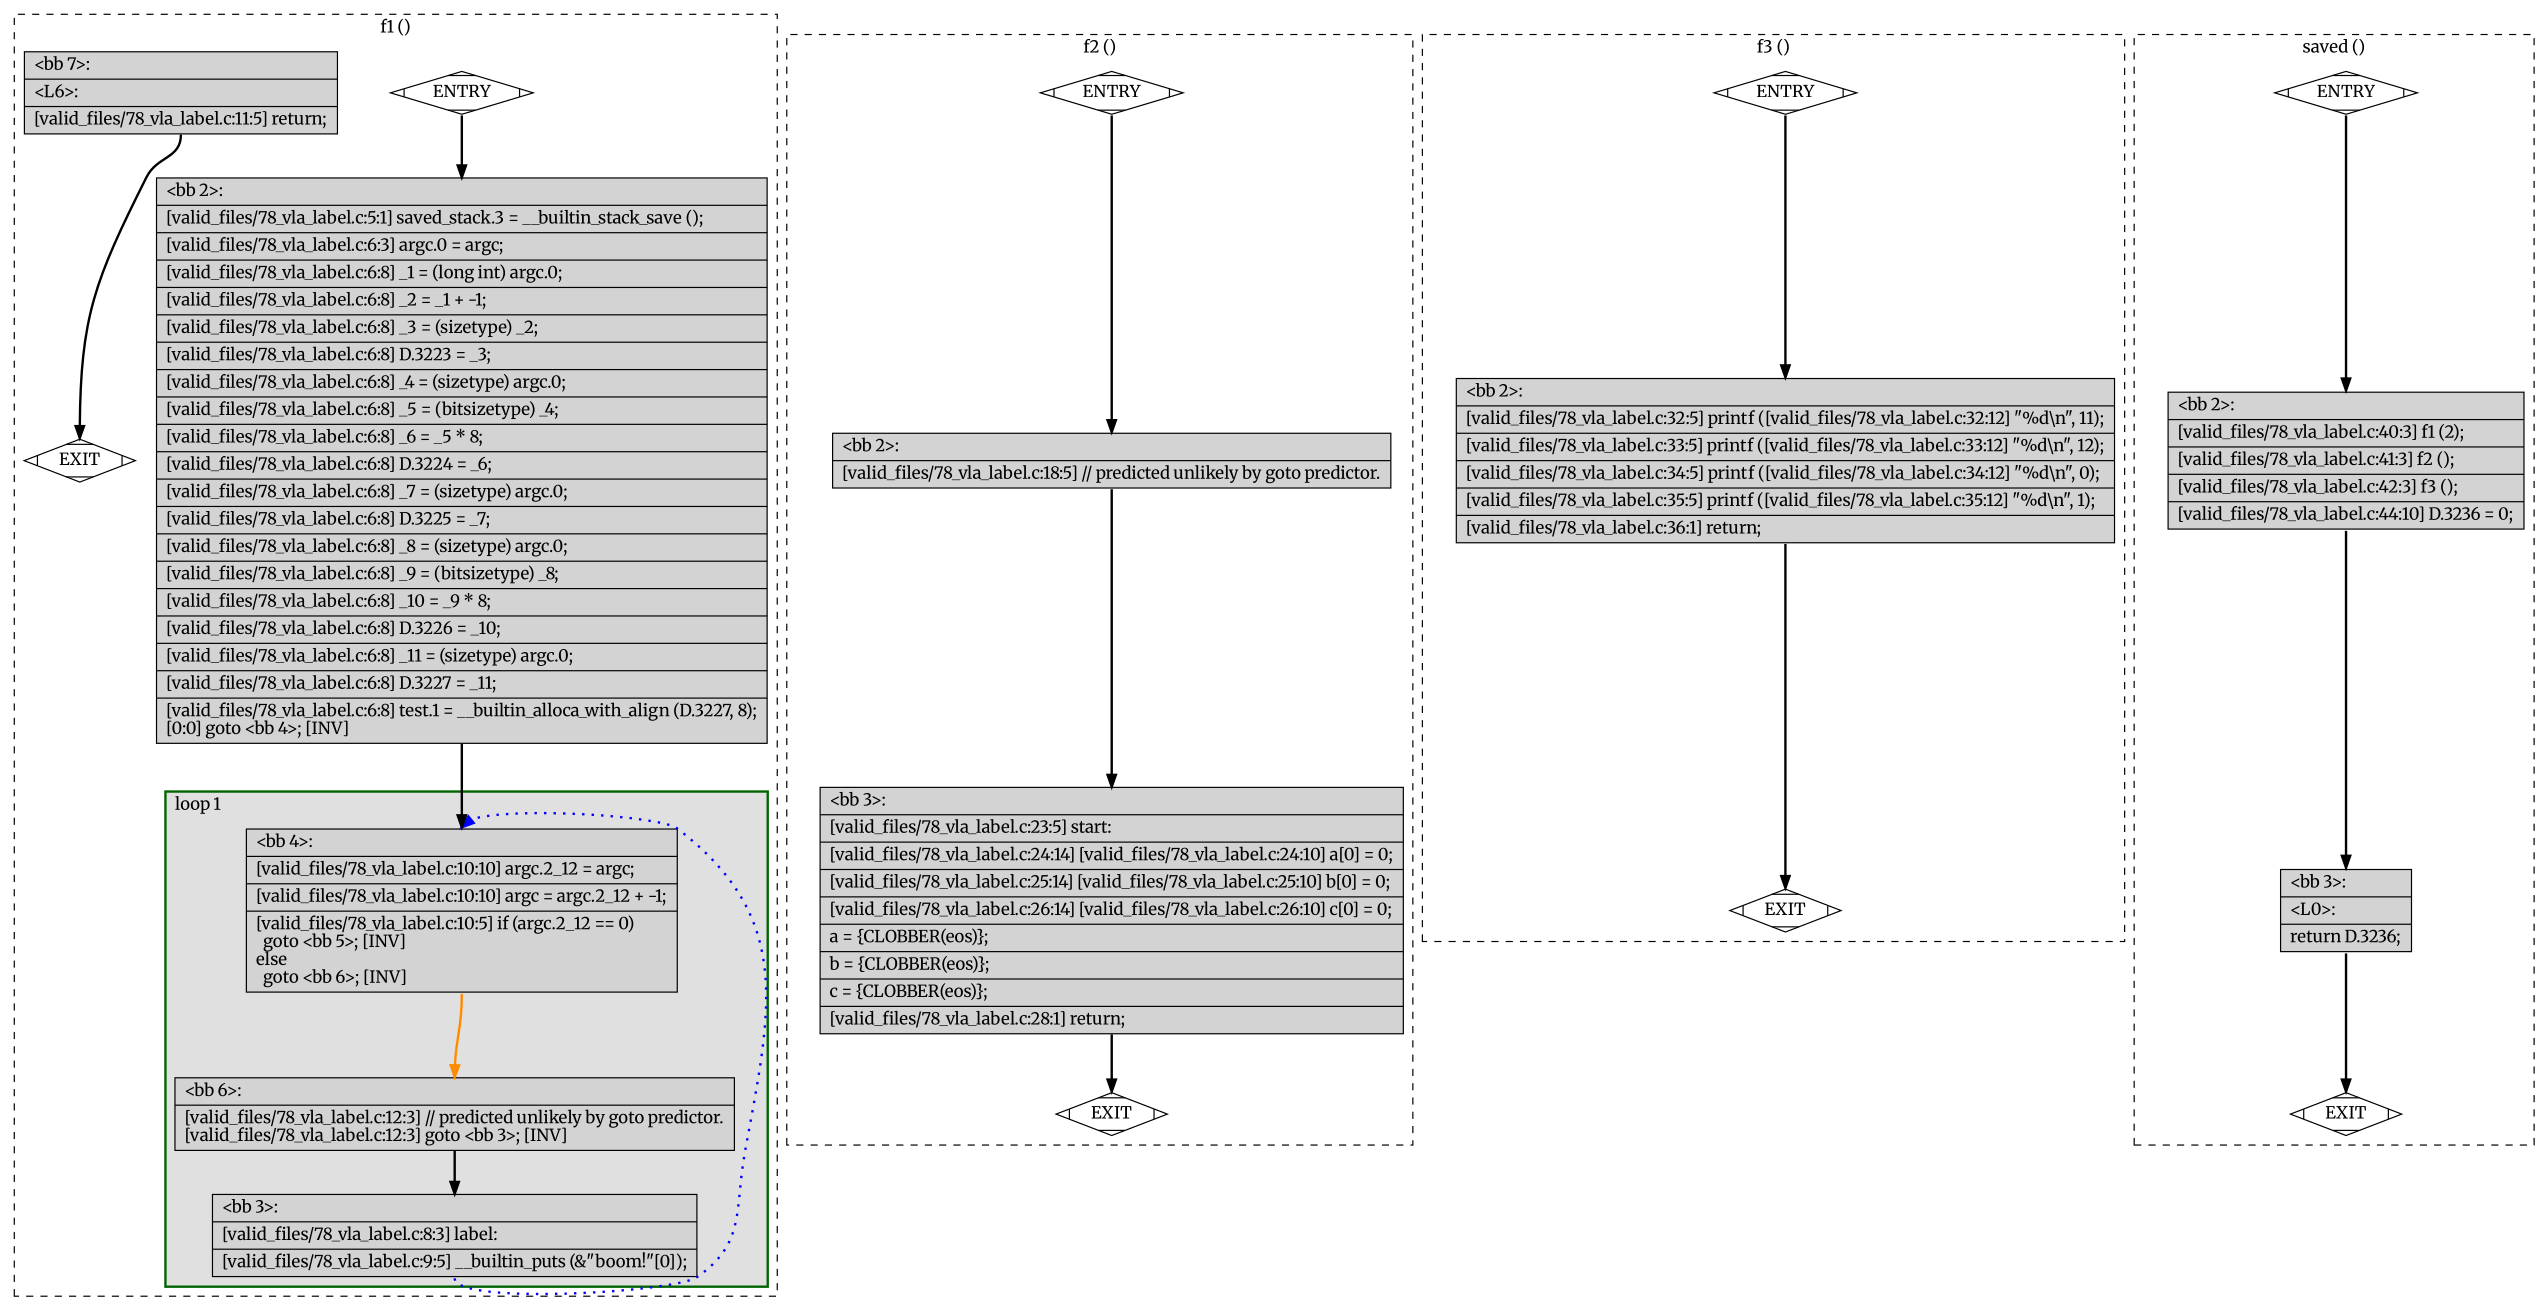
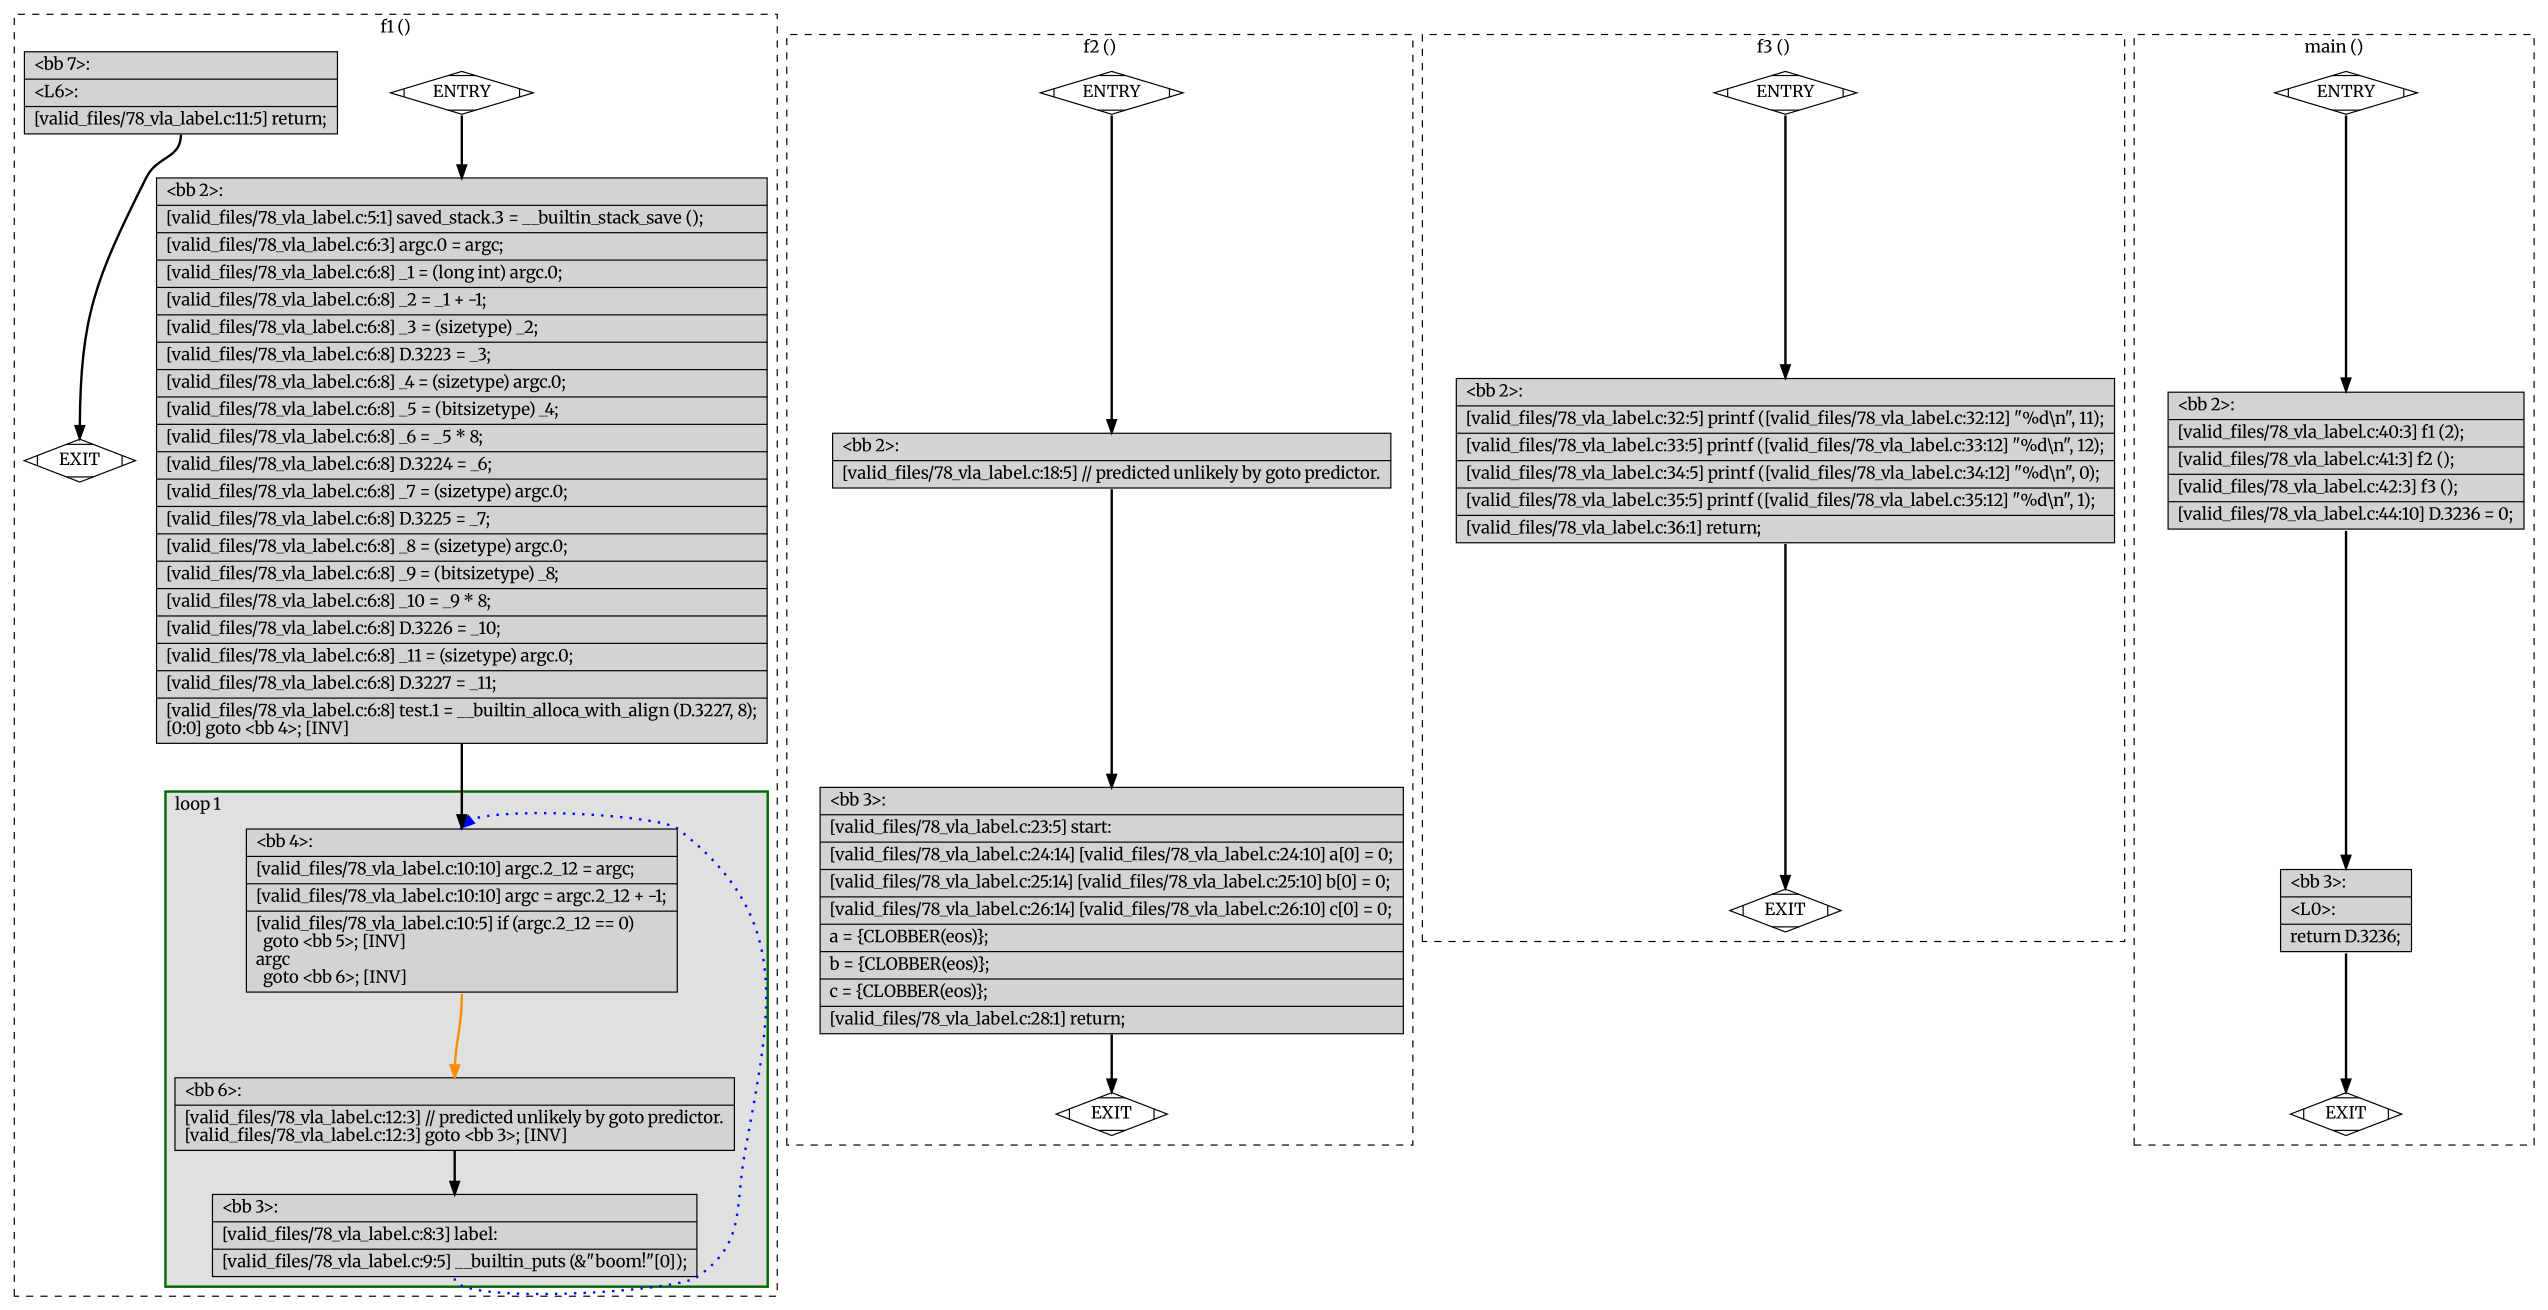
cluster "saved ()": label "saved ()" -> "main ()"
node "<bb 4>:": text "else" -> "argc"
